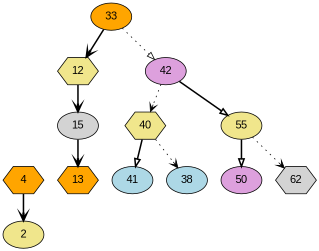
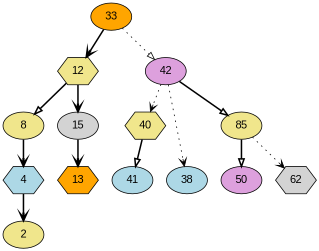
node "8": added
node "55": label "55" -> "85"
edge "40" -> "38": now "42" -> "38"
node "4": fillcolor orange -> lightblue
